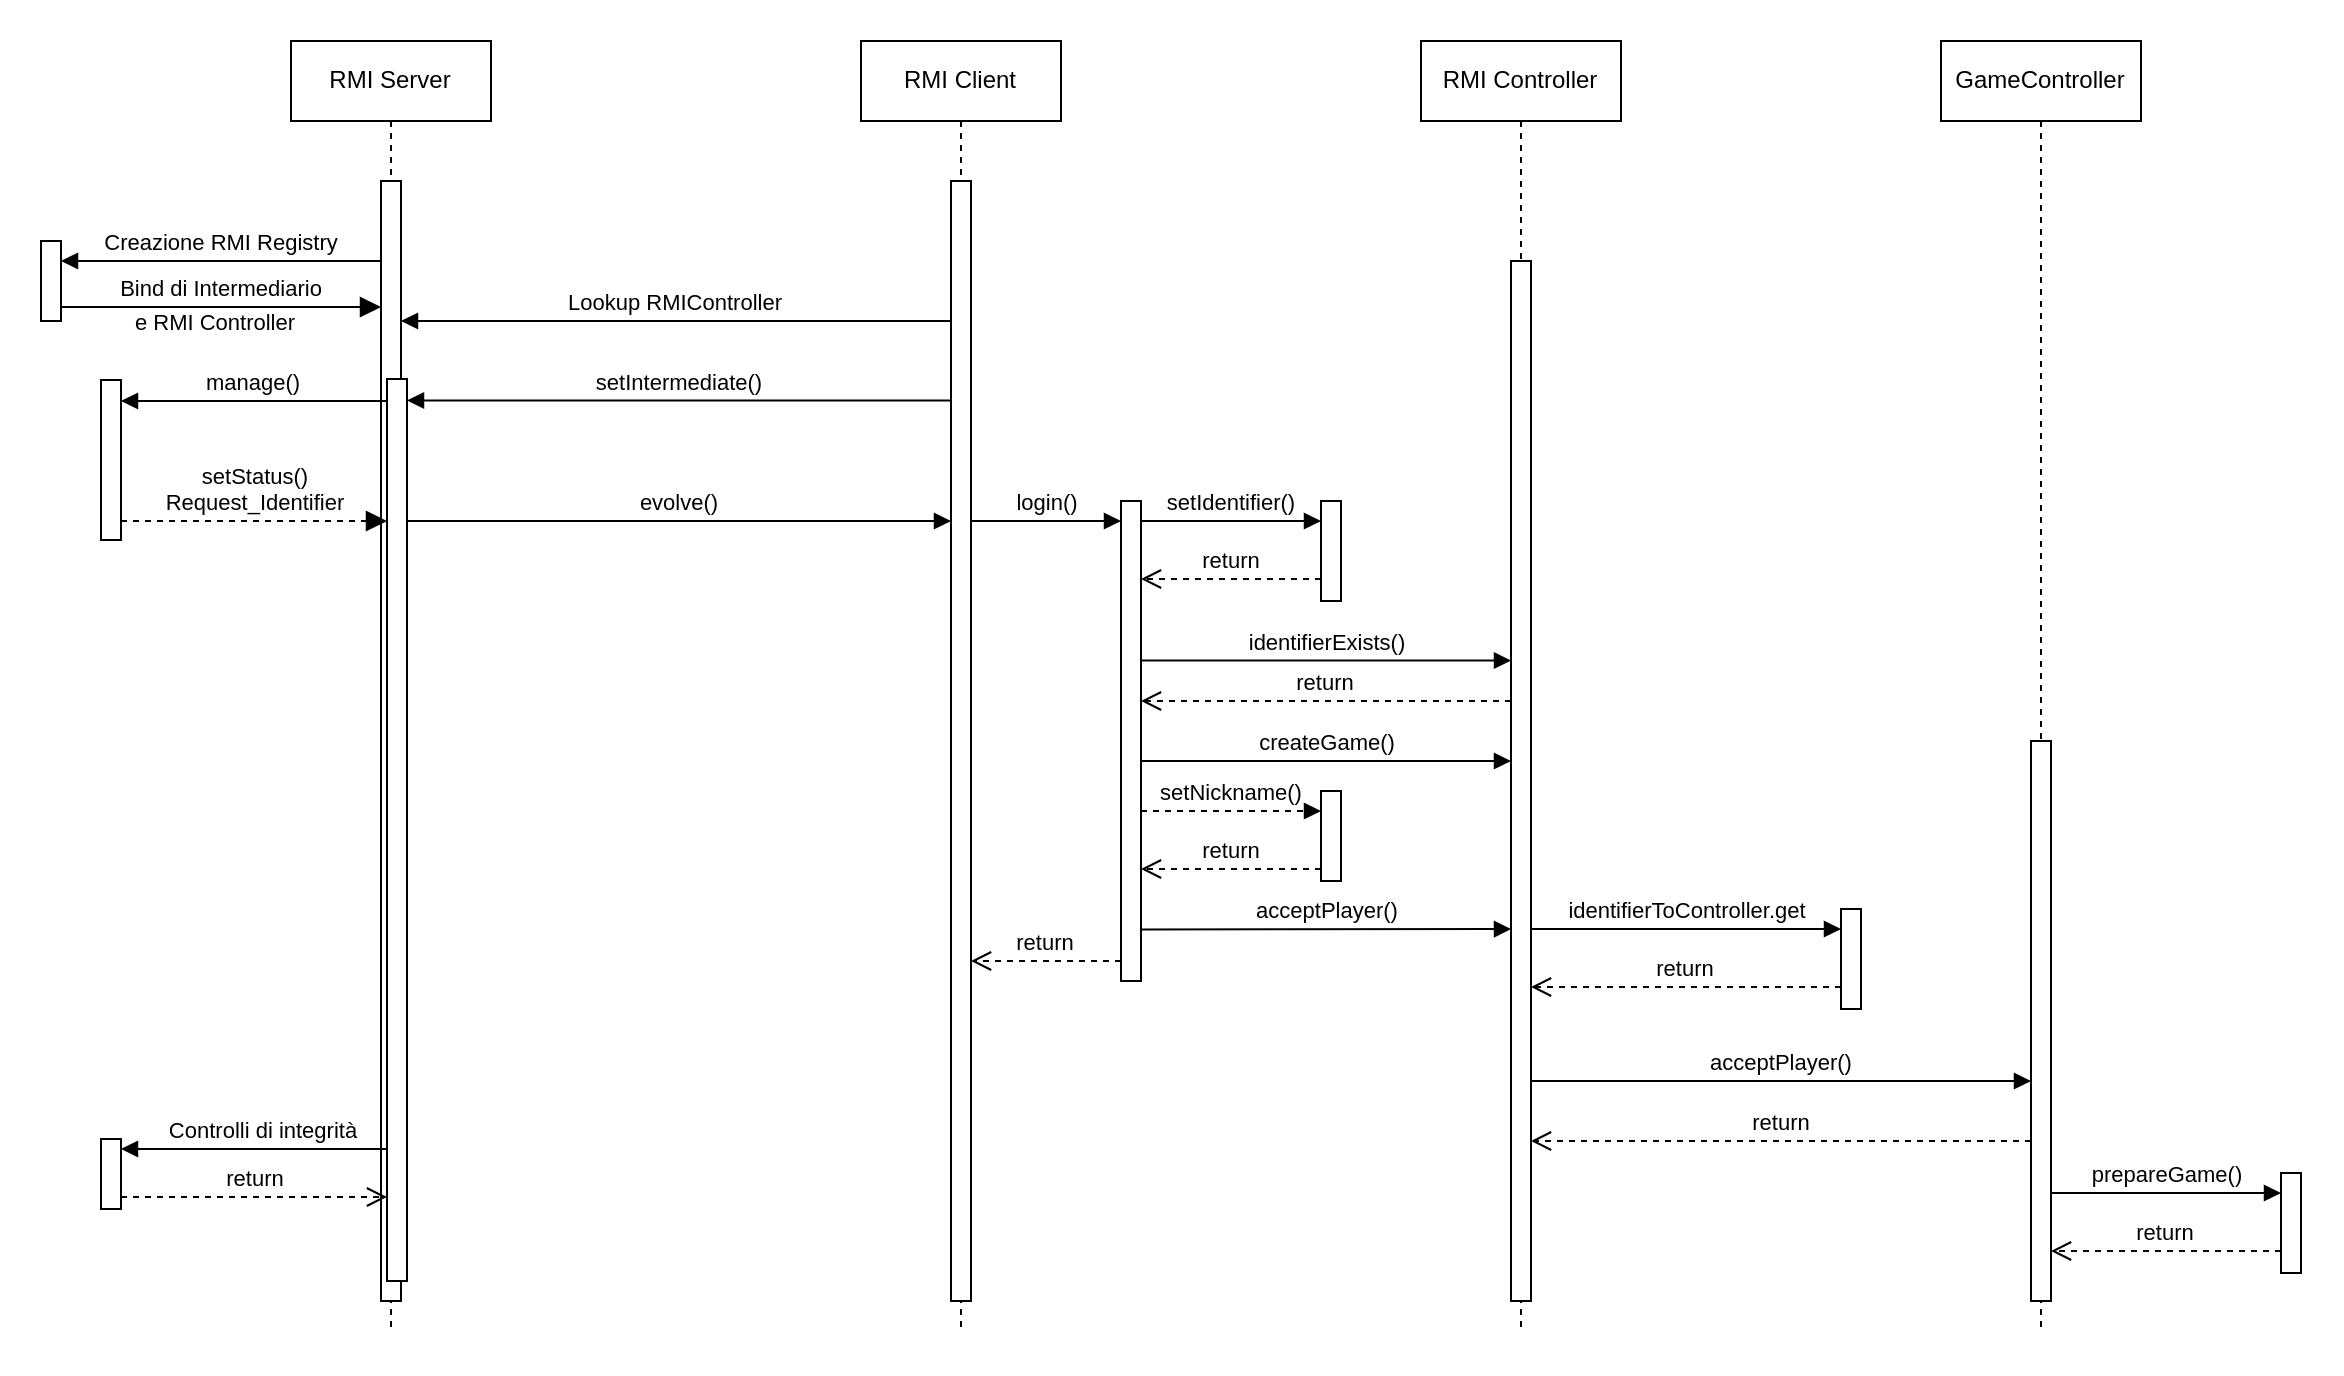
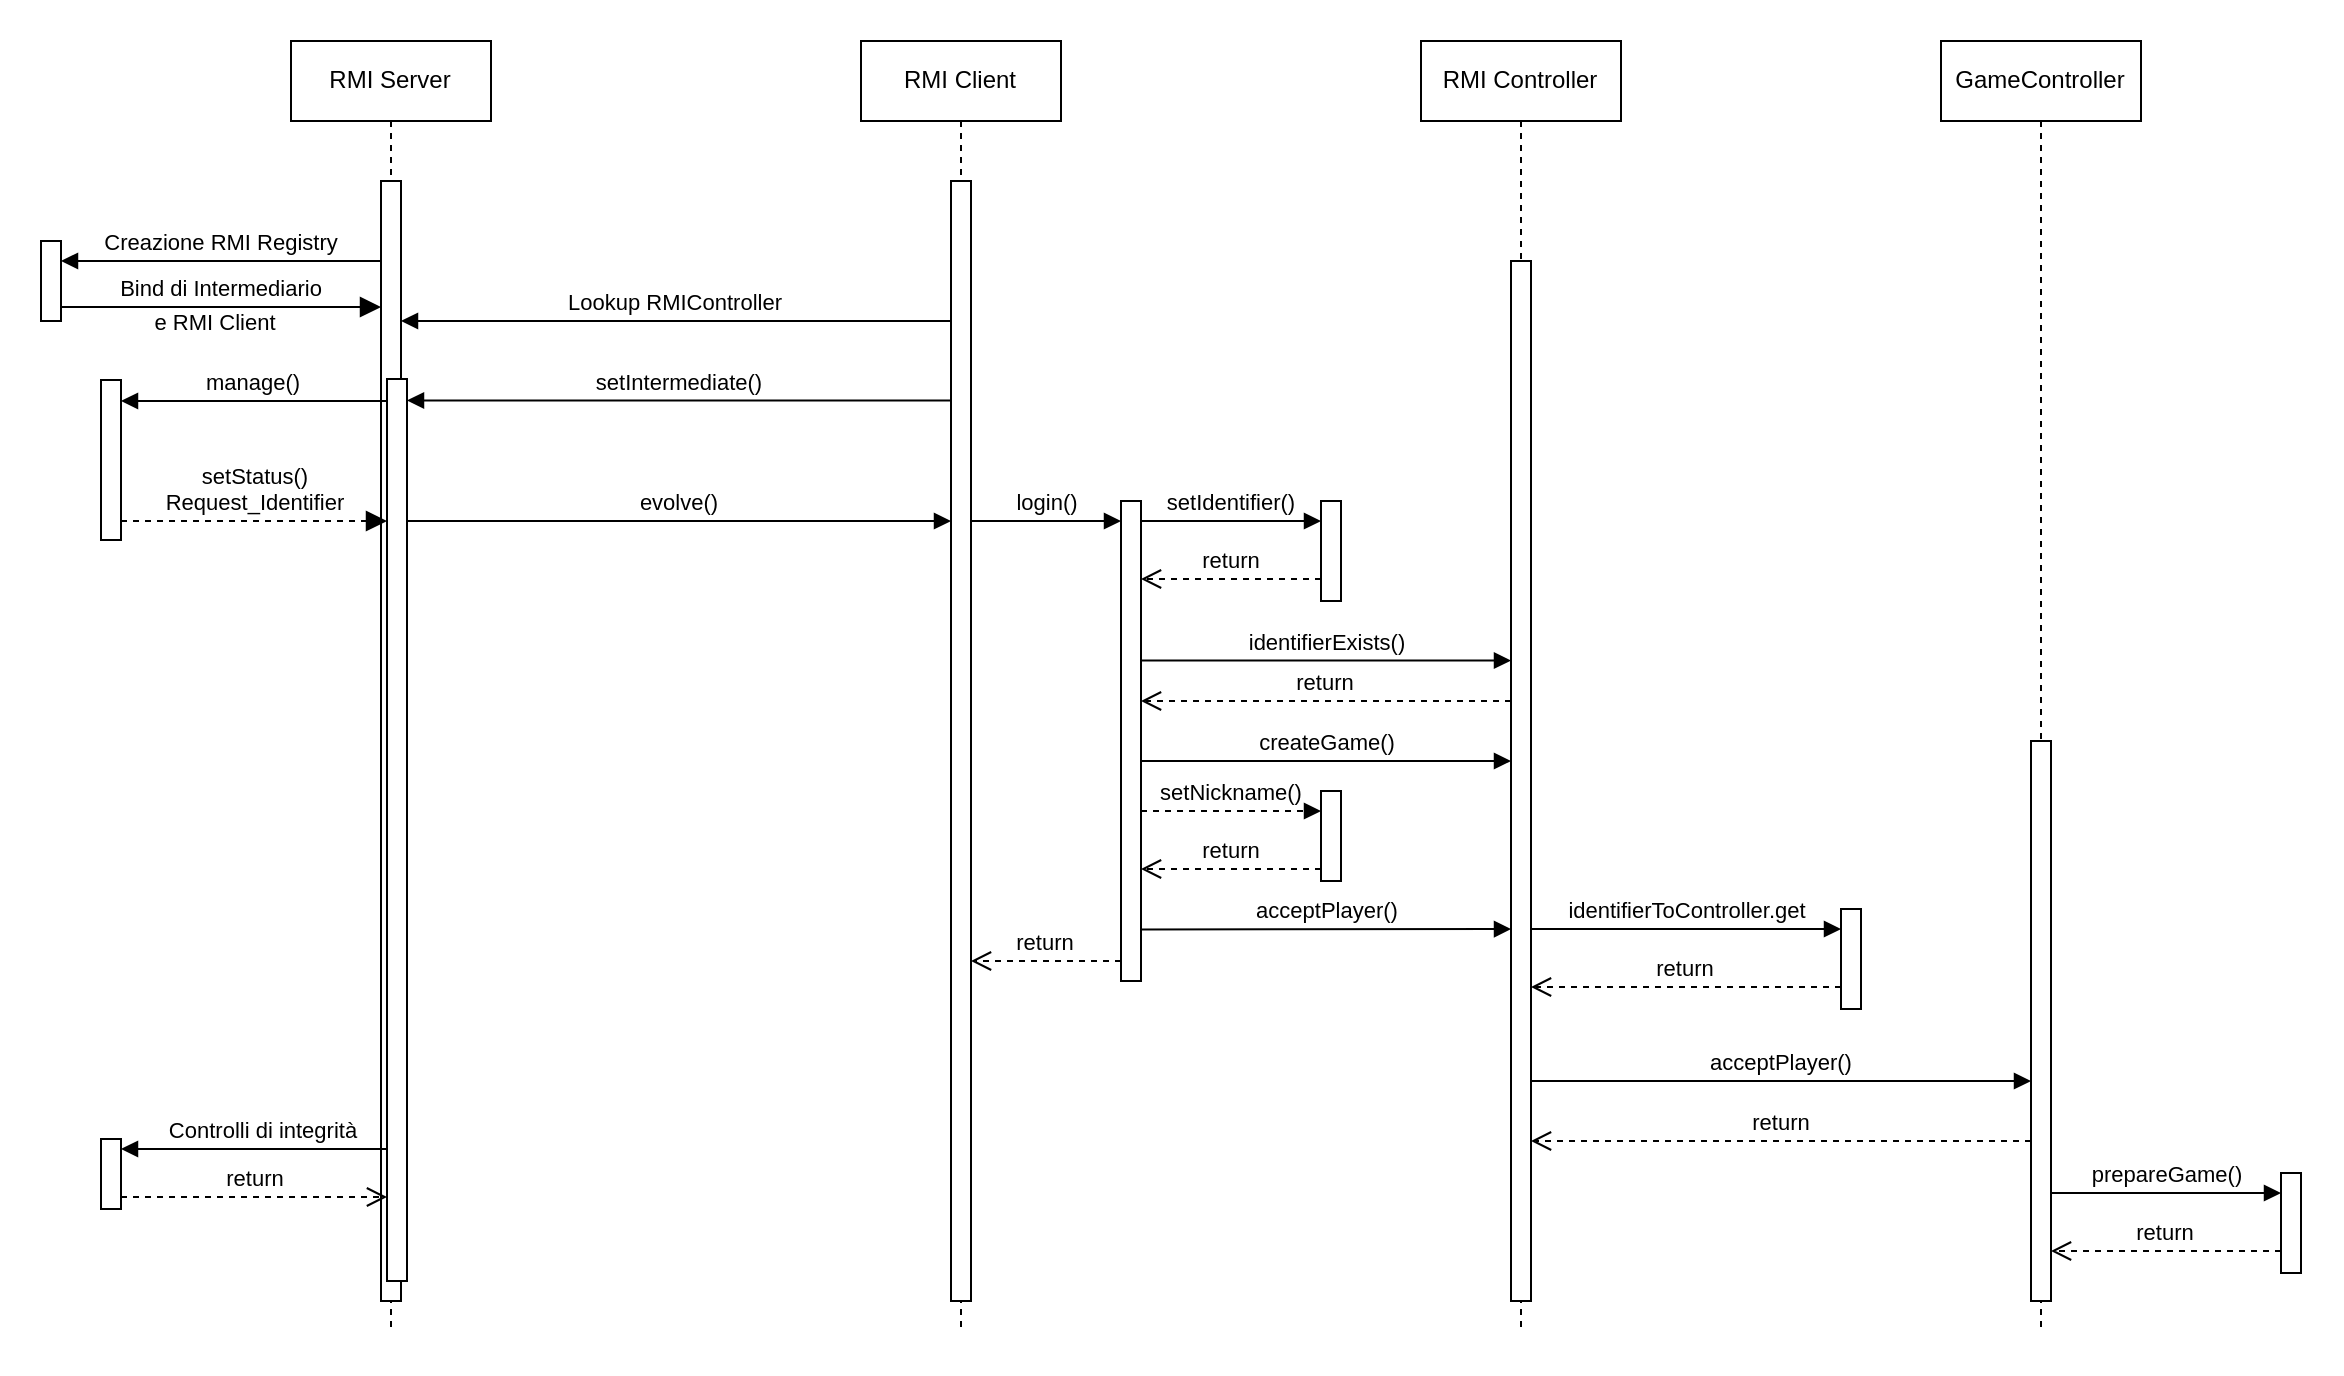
node "e RMI Controller": label "e RMI Controller" -> "e RMI Client"
